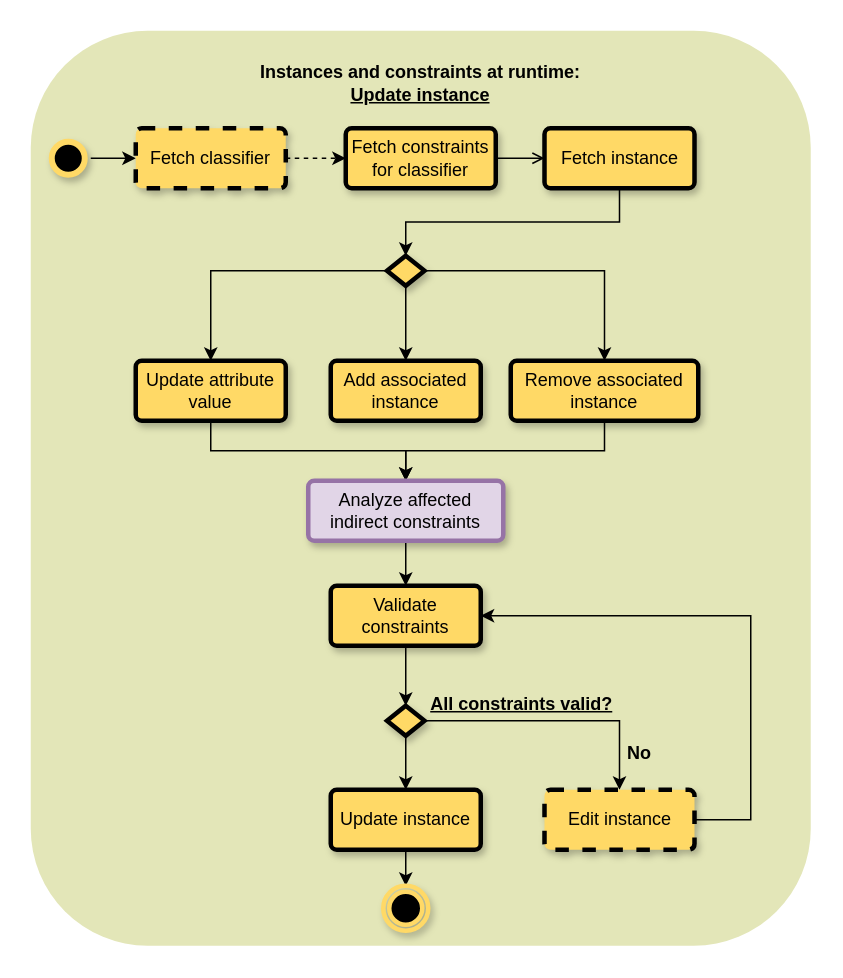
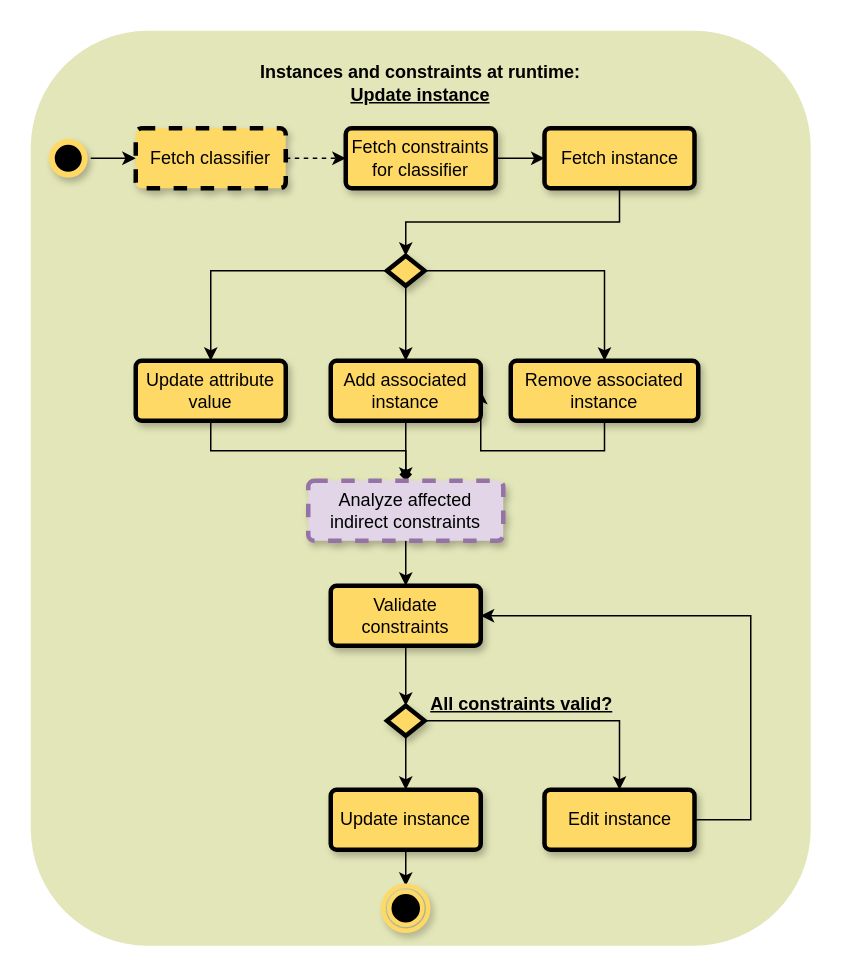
edge "Fetch constraints for classifier" -> "Fetch instance": arrowhead open -> classic
edge "Add associated instance" -> "Analyze affected indirect constraints": added
edge "Update attribute value" -> "Analyze affected indirect constraints": arrowhead classic -> diamond
edge "Remove associated instance" -> "Analyze affected indirect constraints": now "Remove associated instance" -> "Add associated instance"
node "Analyze affected indirect constraints": style solid -> dashed
node "No": removed
node "Edit instance": style dashed -> solid
